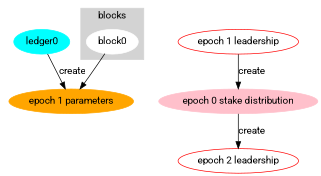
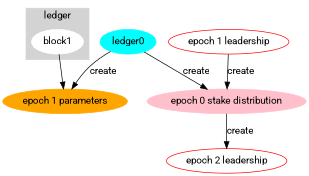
cluster "blocks": label "blocks" -> "ledger"
node "block0": label "block0" -> "block1"
edge "ledger0" -> "epoch 0 stake distribution": added, label "create"
